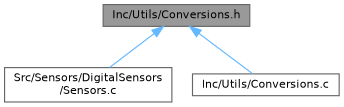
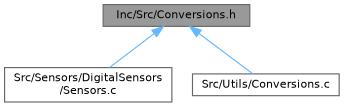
node "Inc/Utils/Conversions.h": label "Inc/Utils/Conversions.h" -> "Inc/Src/Conversions.h"
node "Inc/Utils/Conversions.c": label "Inc/Utils/Conversions.c" -> "Src/Utils/Conversions.c"
